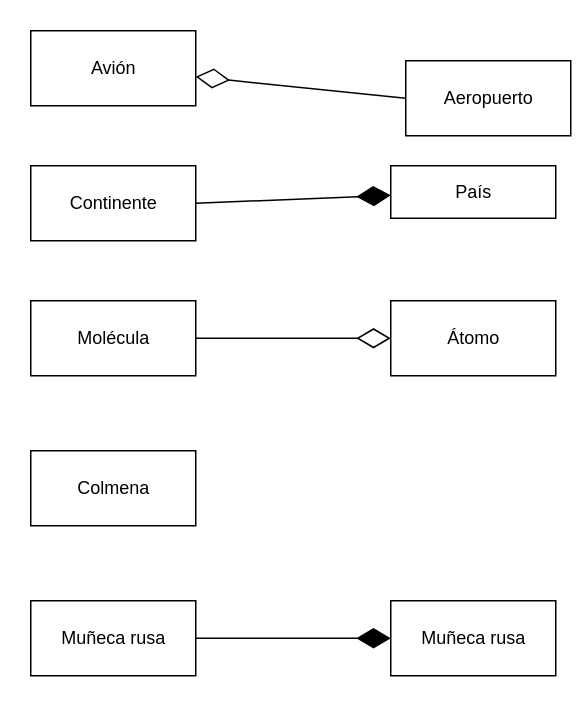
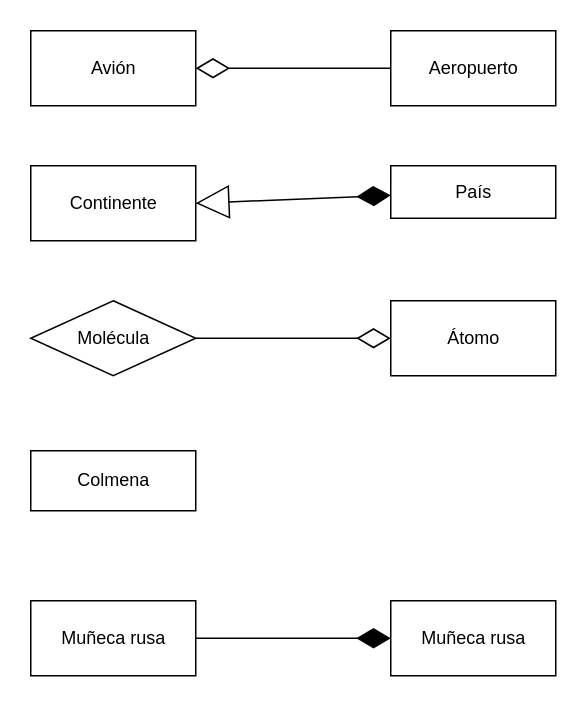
node "Aeropuerto": moved (488, 98) -> (473, 68)
edge "Continente" -> "País": arrowhead none -> block
node "Molécula": shape rectangle -> diamond
node "Colmena": size 165x75 -> 165x60
